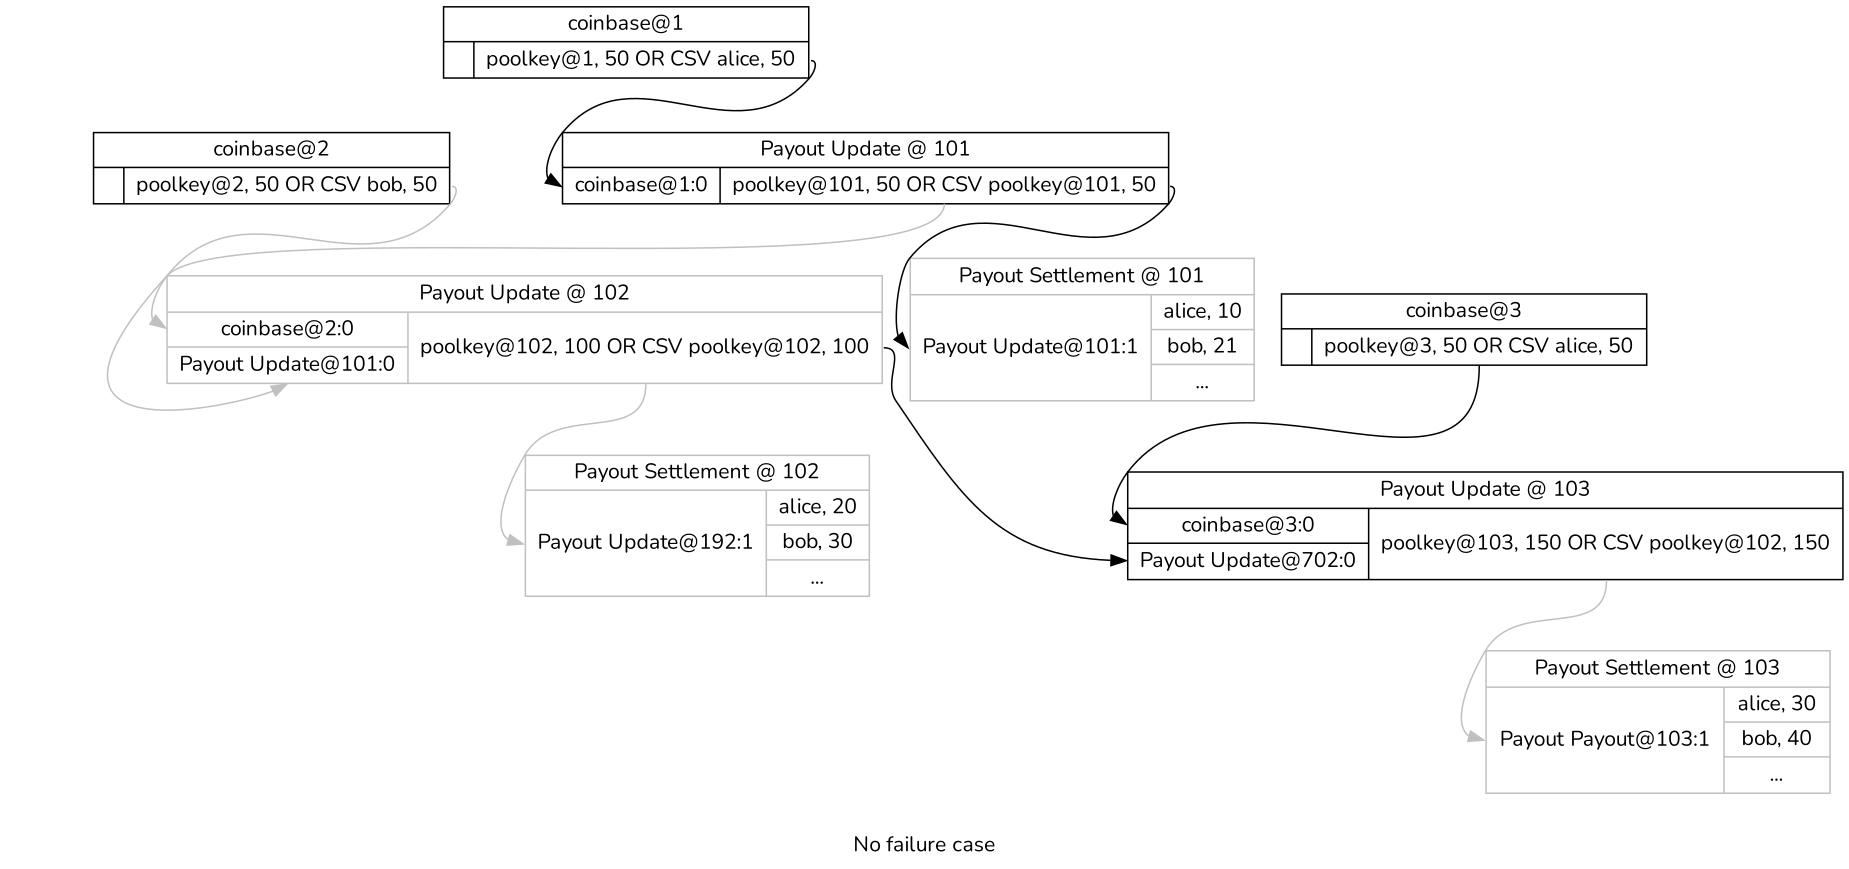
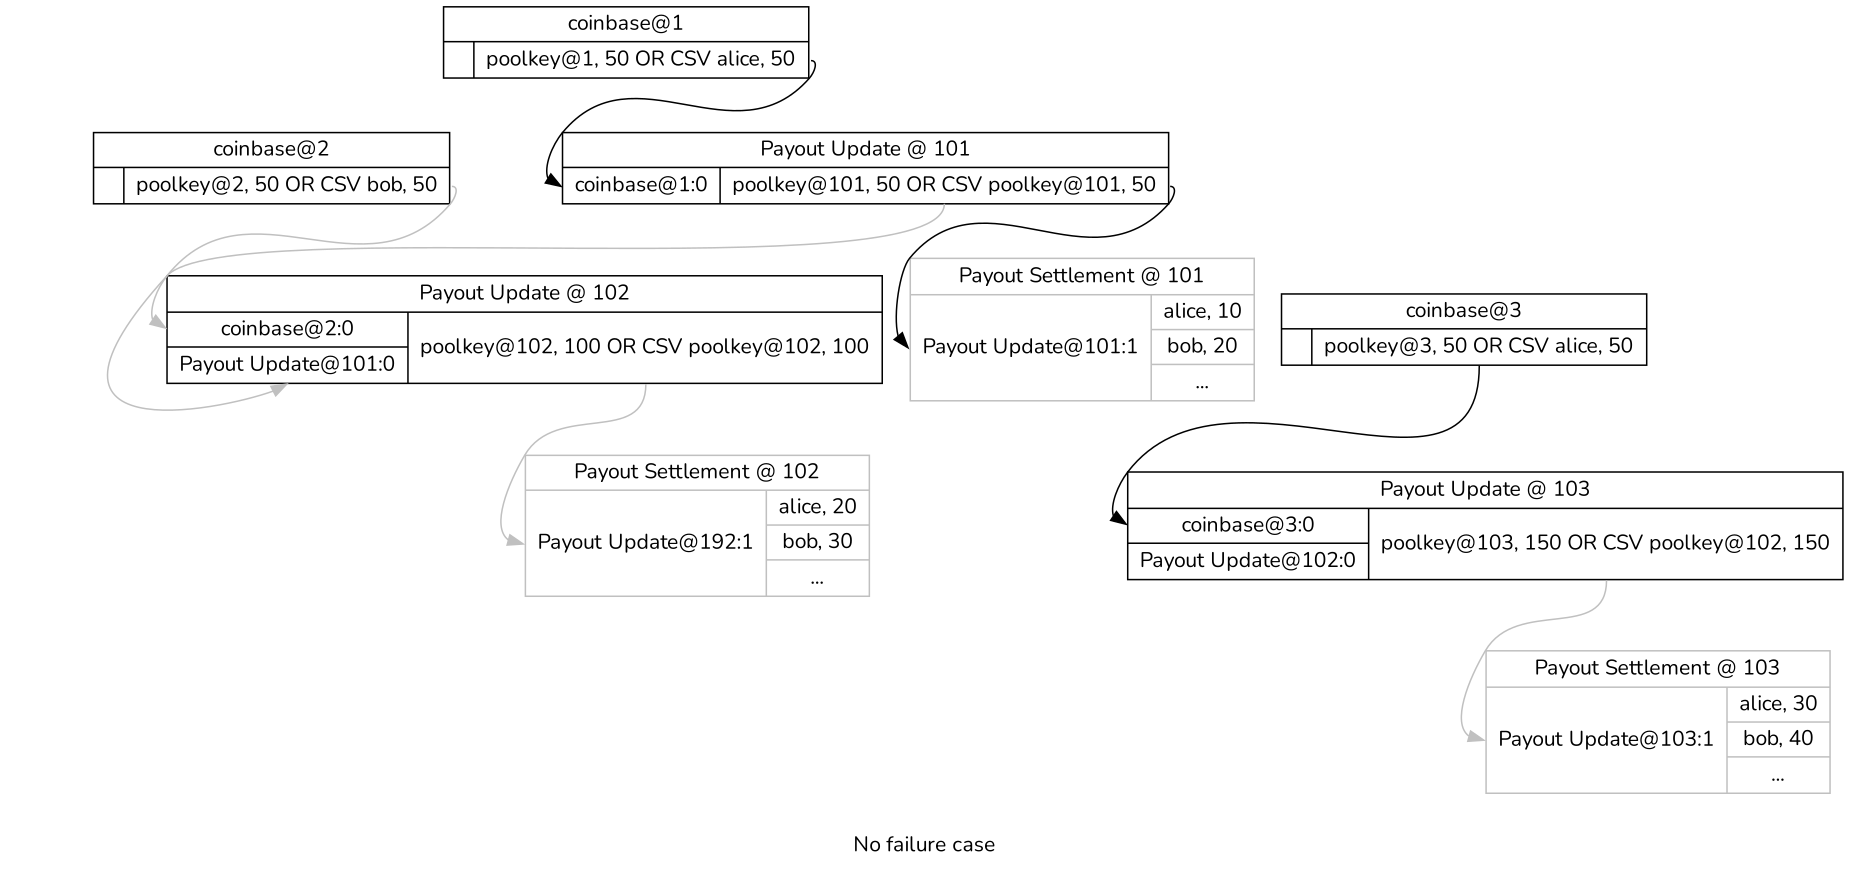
node "Payout Update @ 102": color grey -> black
node "Payout Settlement @ 101": text "bob, 21" -> "bob, 20"
edge "Payout Update @ 102" -> "Payout Update @ 103": removed
node "Payout Update @ 103": text "Payout Update@702:0" -> "Payout Update@102:0"
node "Payout Settlement @ 103": text "Payout Payout@103:1" -> "Payout Update@103:1"
